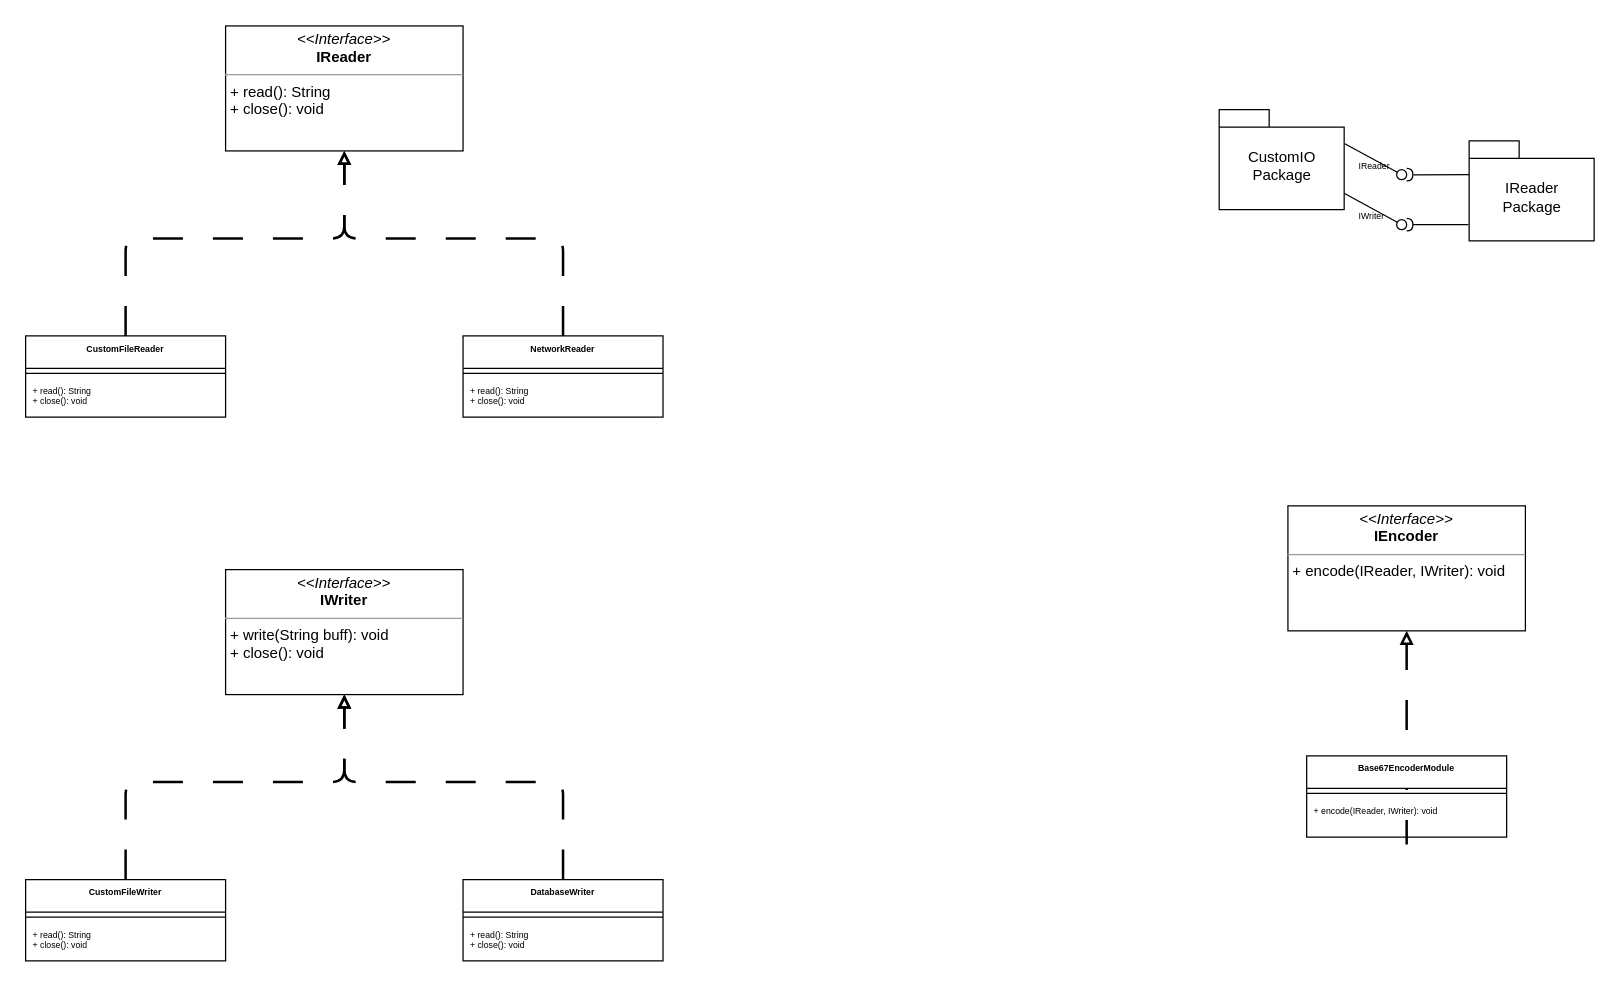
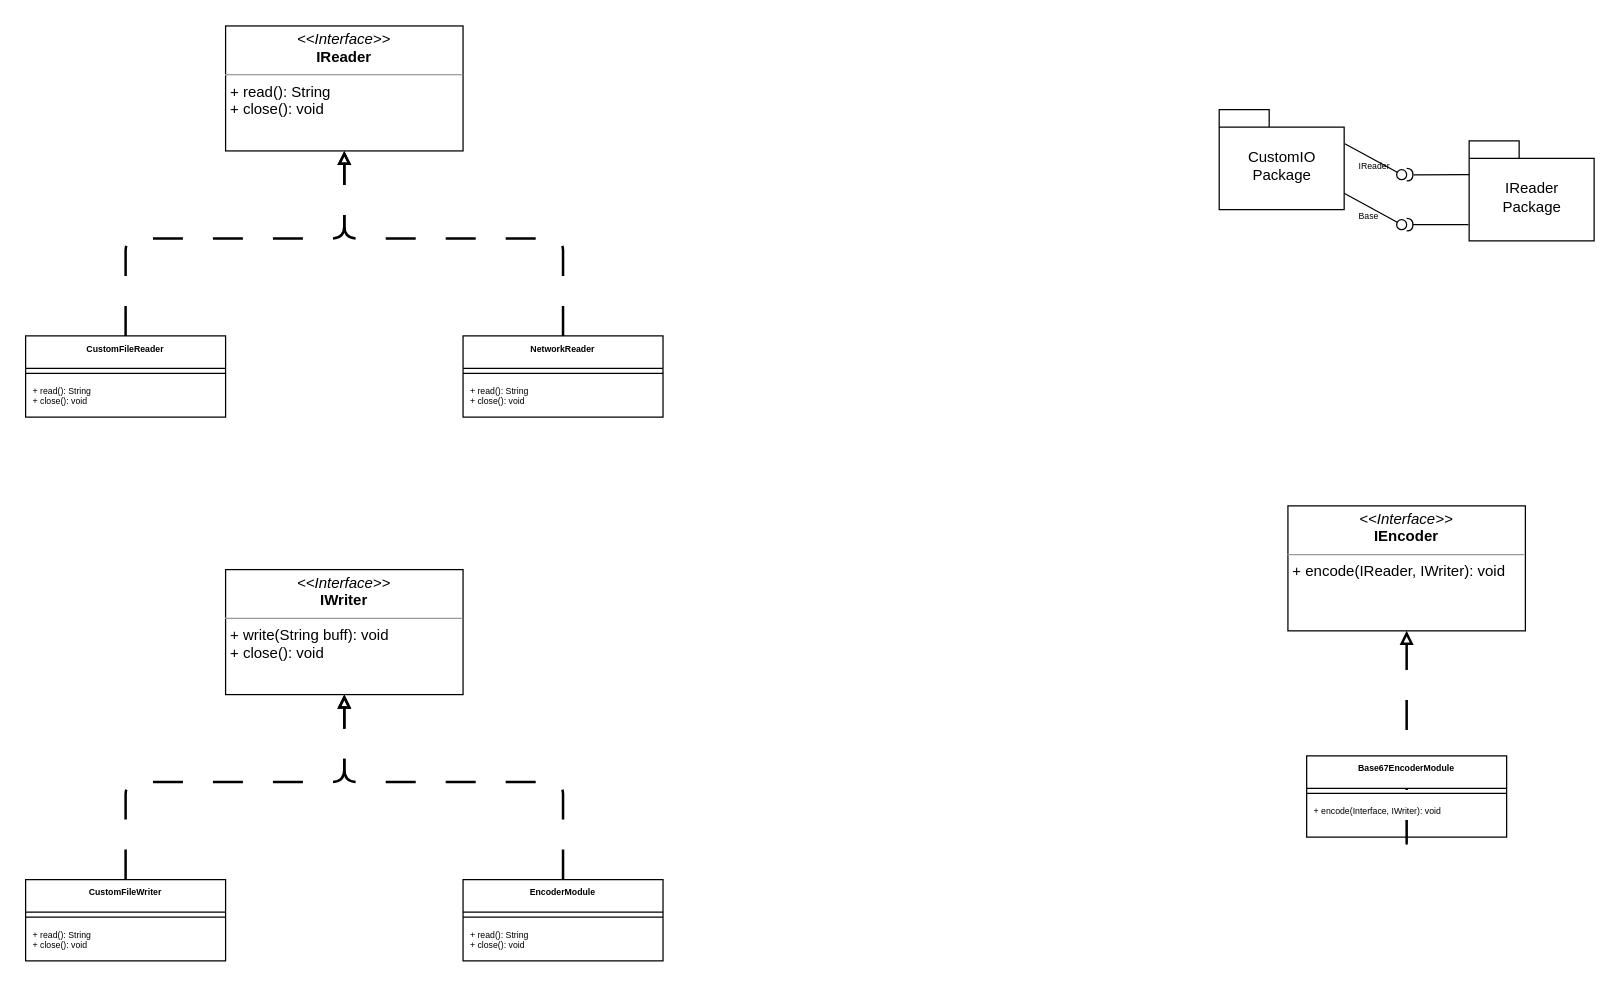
node "IWriter": label "IWriter" -> "Base"
node "+ encode(IReader, IWriter): void": label "+ encode(IReader, IWriter): void" -> "+ encode(Interface, IWriter): void"
node "DatabaseWriter": label "DatabaseWriter" -> "EncoderModule"
